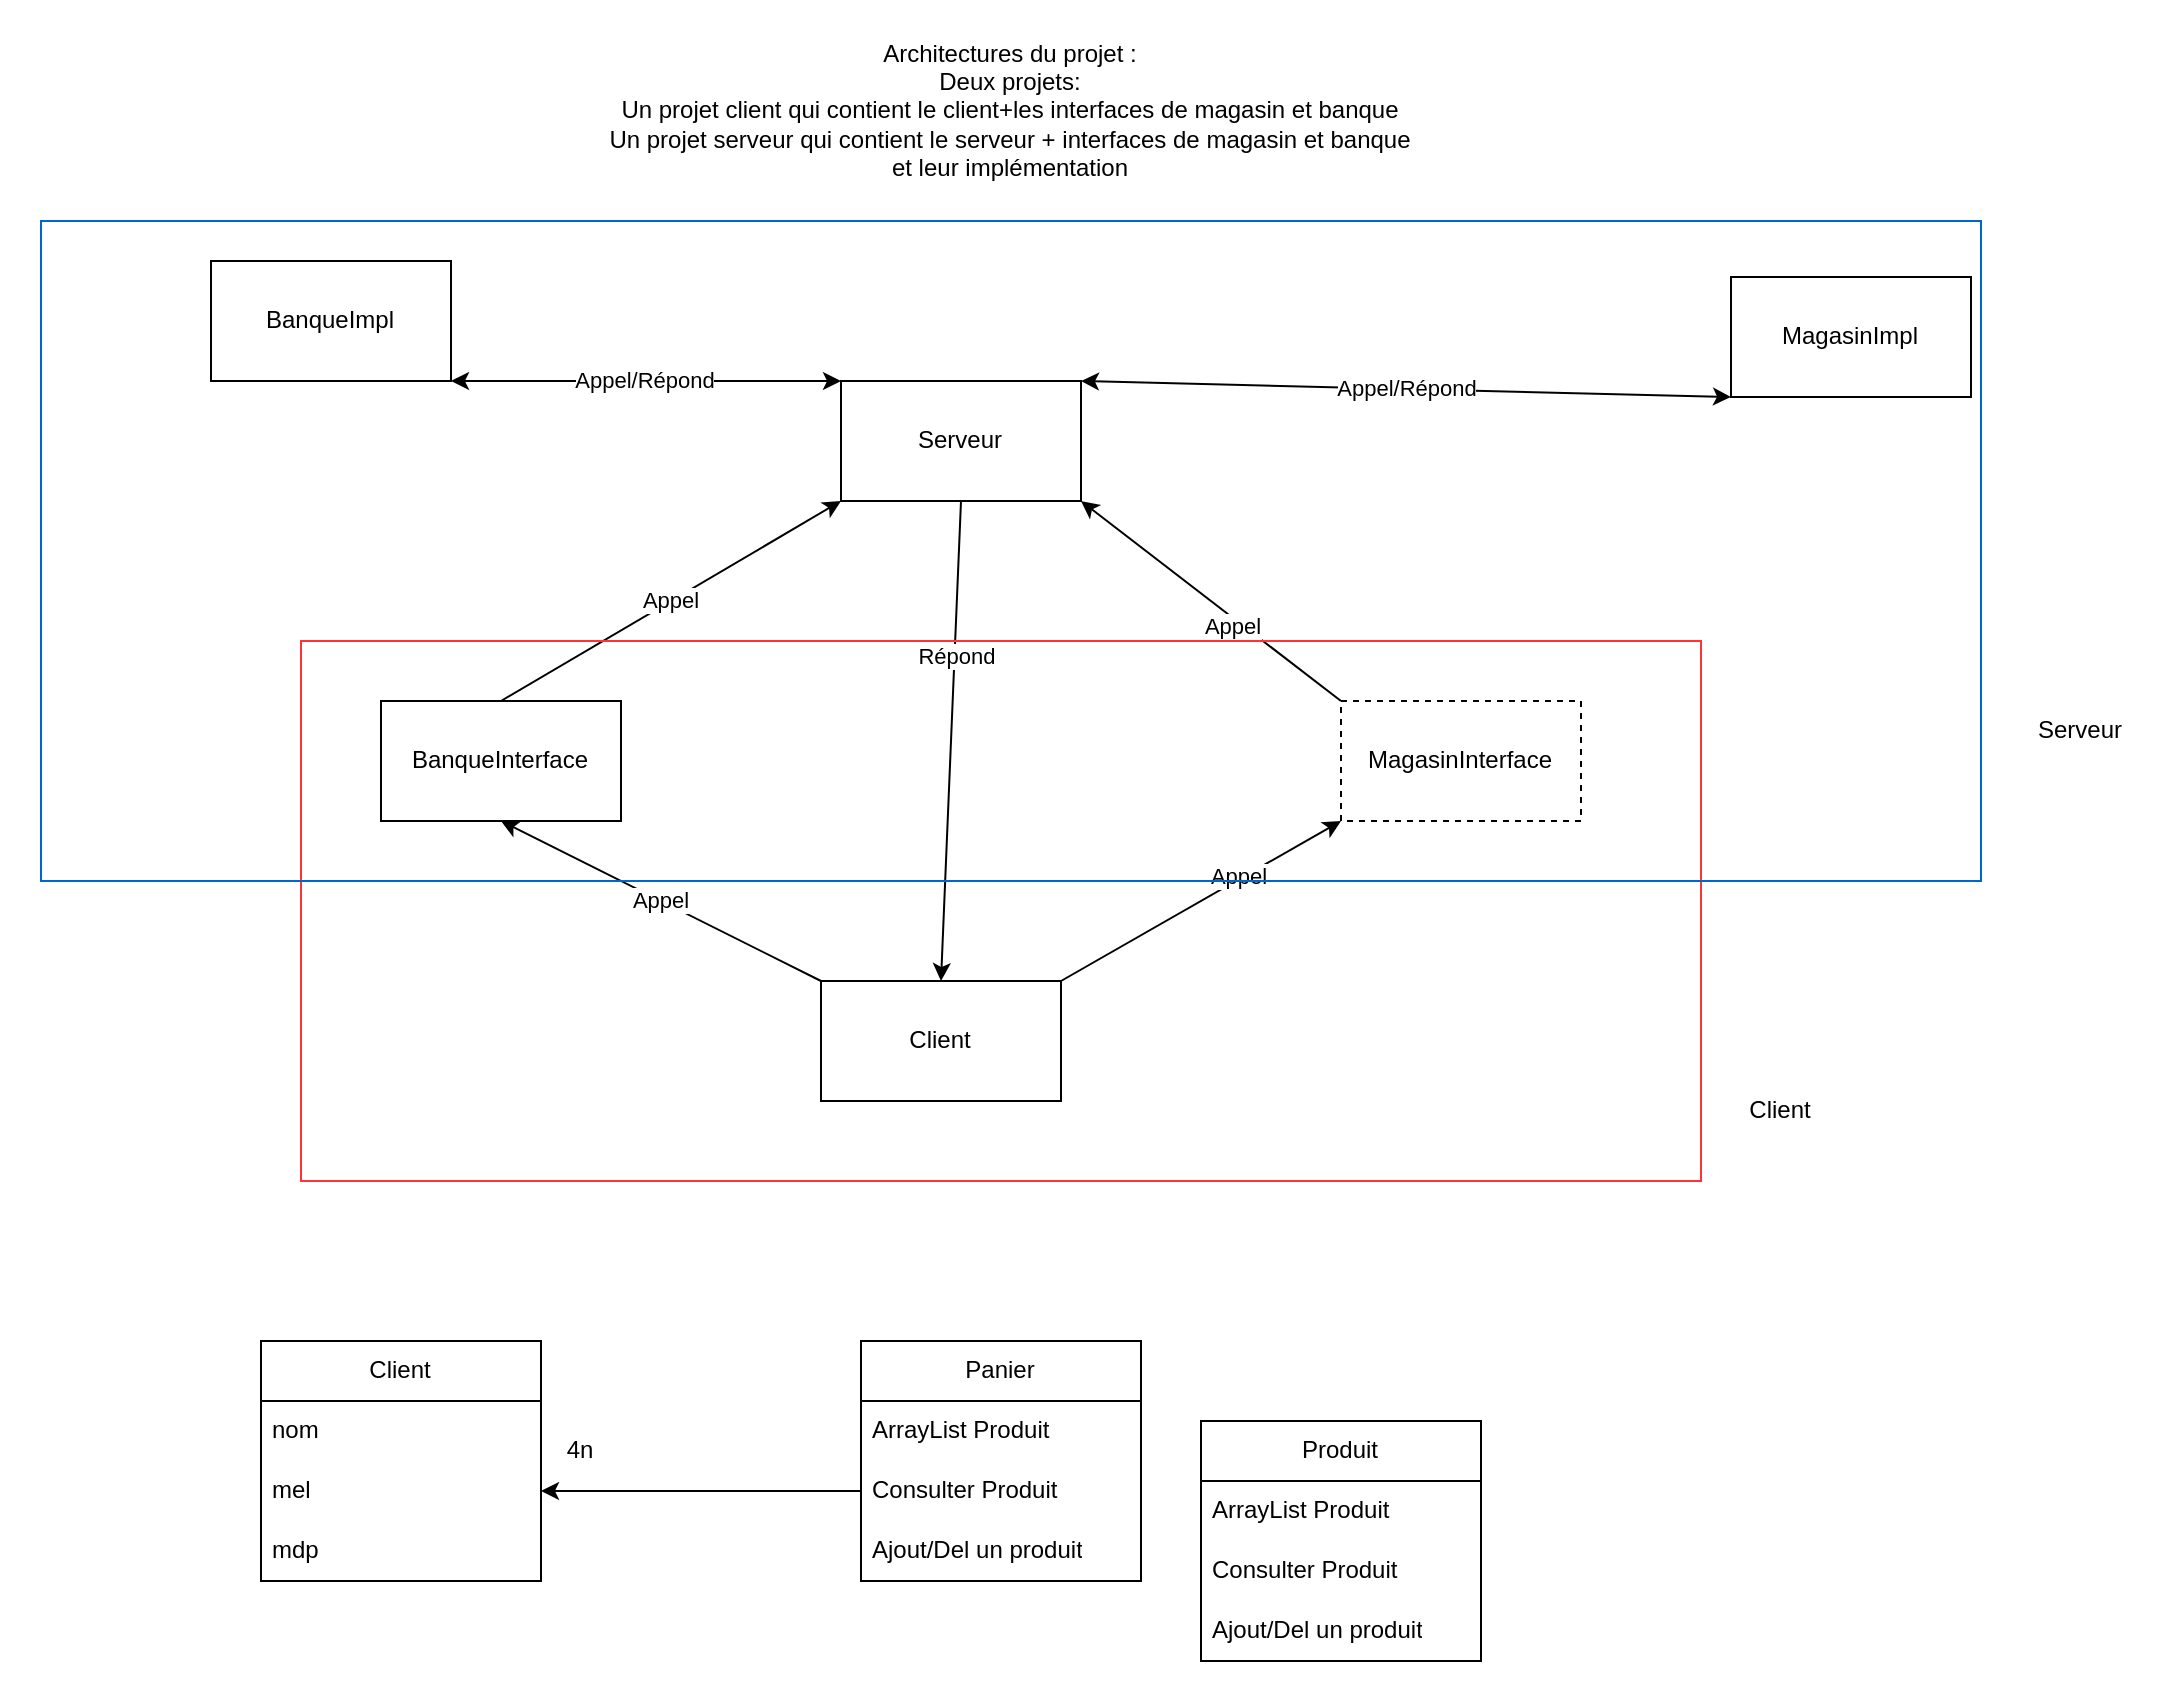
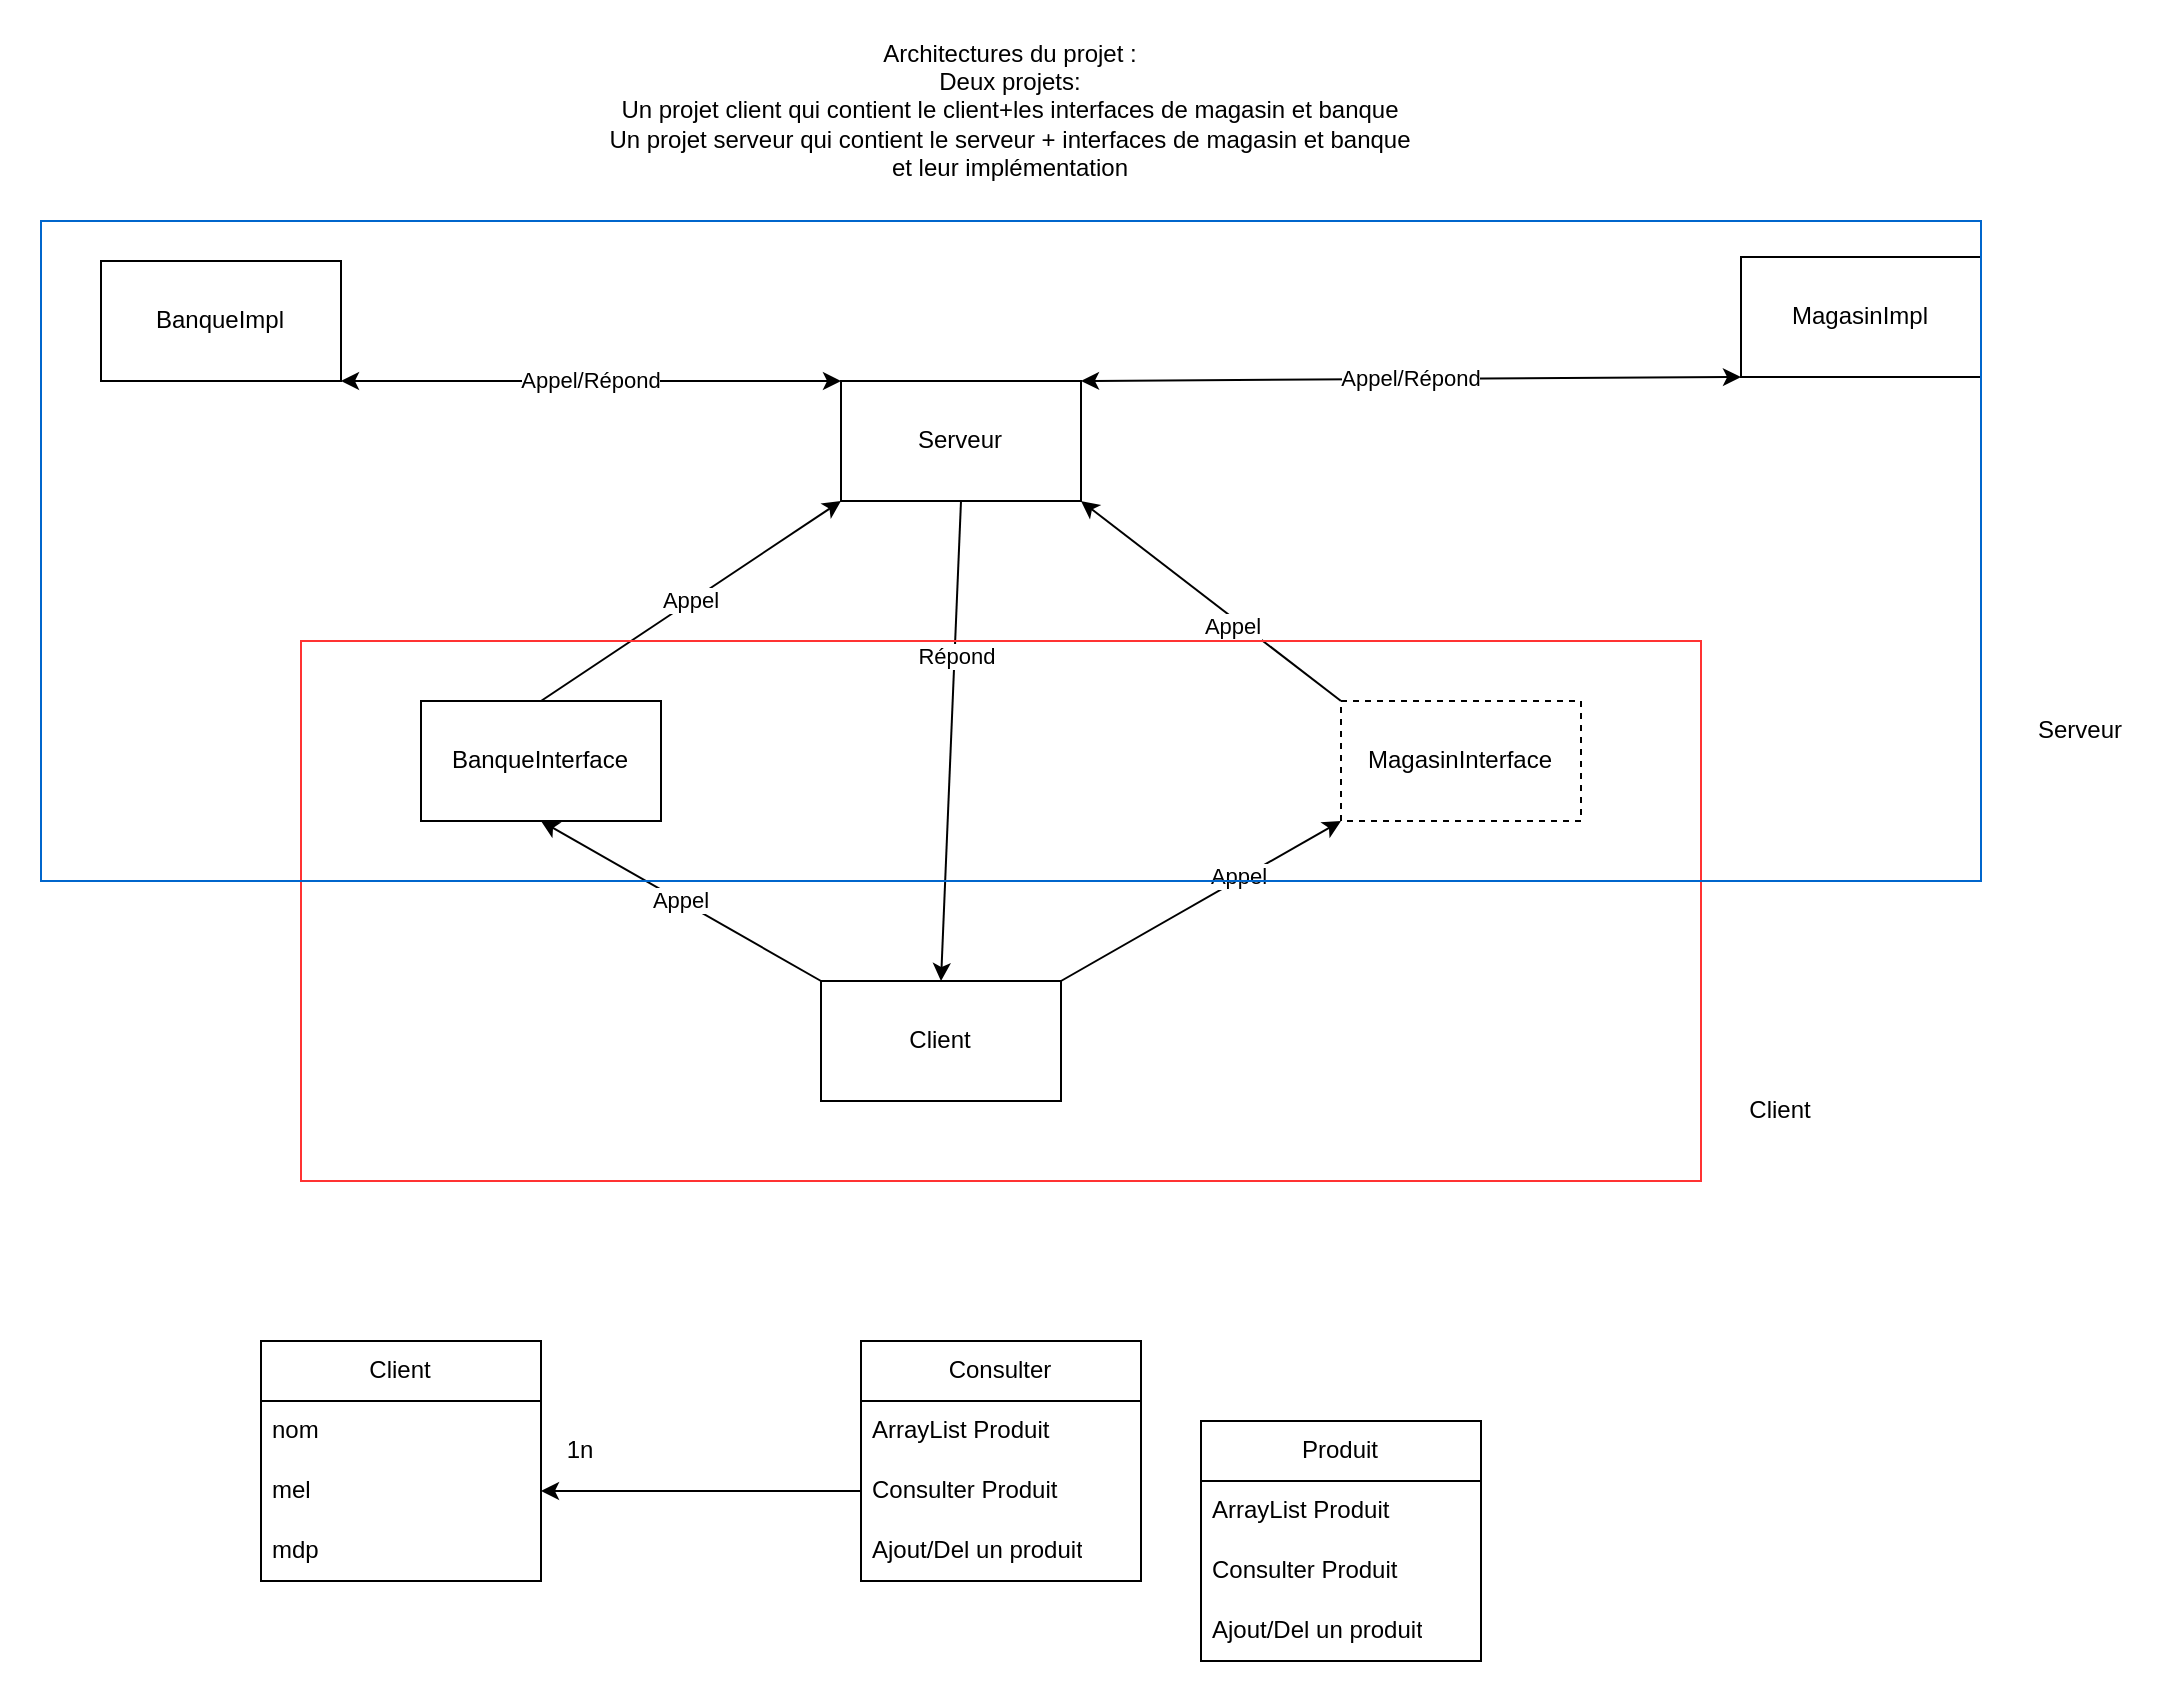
node "BanqueImpl": moved (331, 321) -> (221, 321)
node "MagasinImpl": moved (1851, 337) -> (1861, 317)
node "BanqueInterface": moved (501, 761) -> (541, 761)
node "Panier": label "Panier" -> "Consulter"
node "4n": label "4n" -> "1n"
